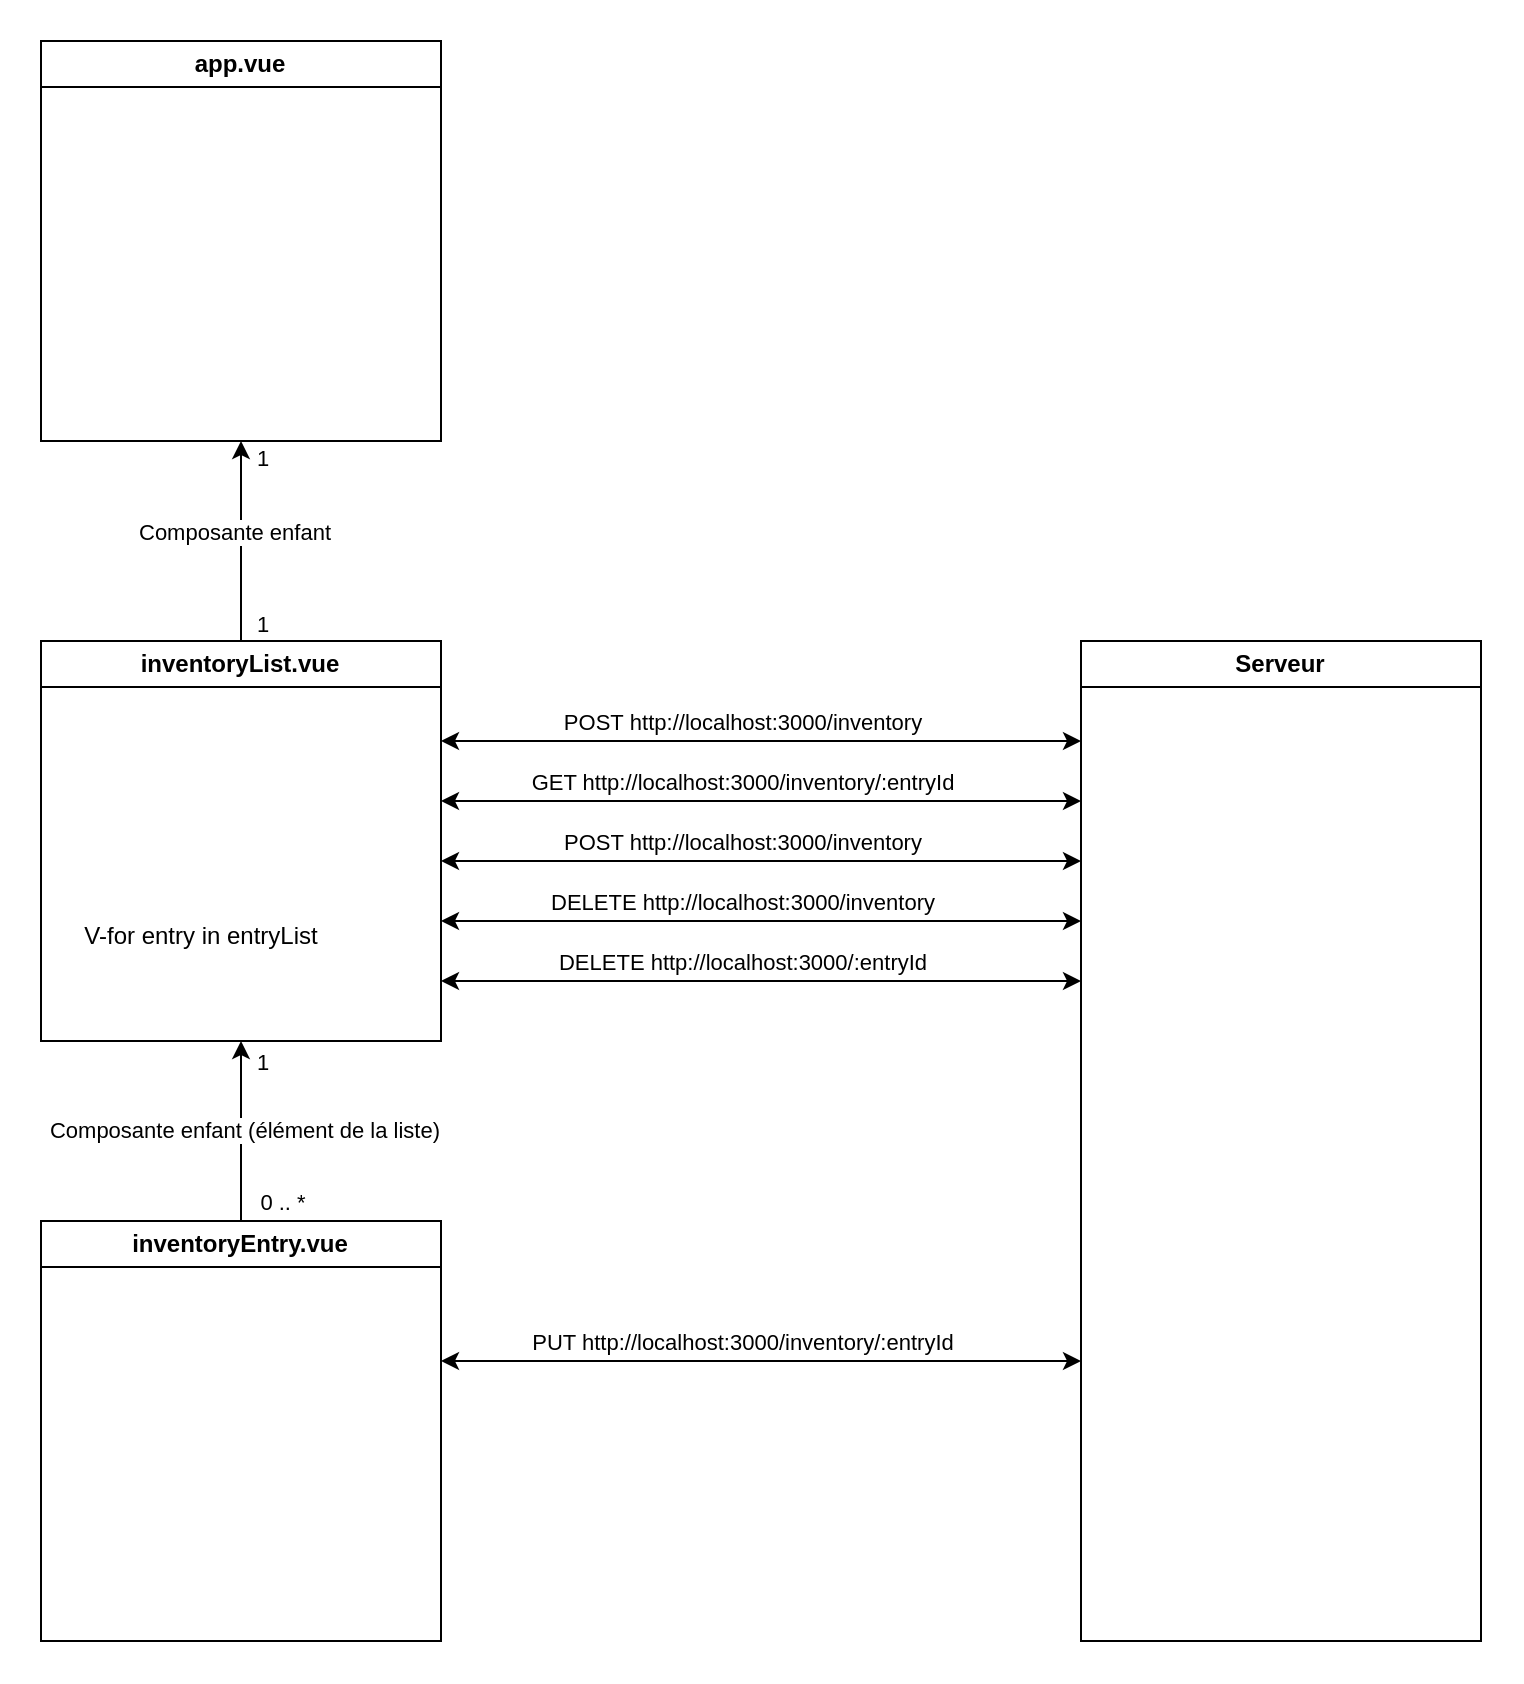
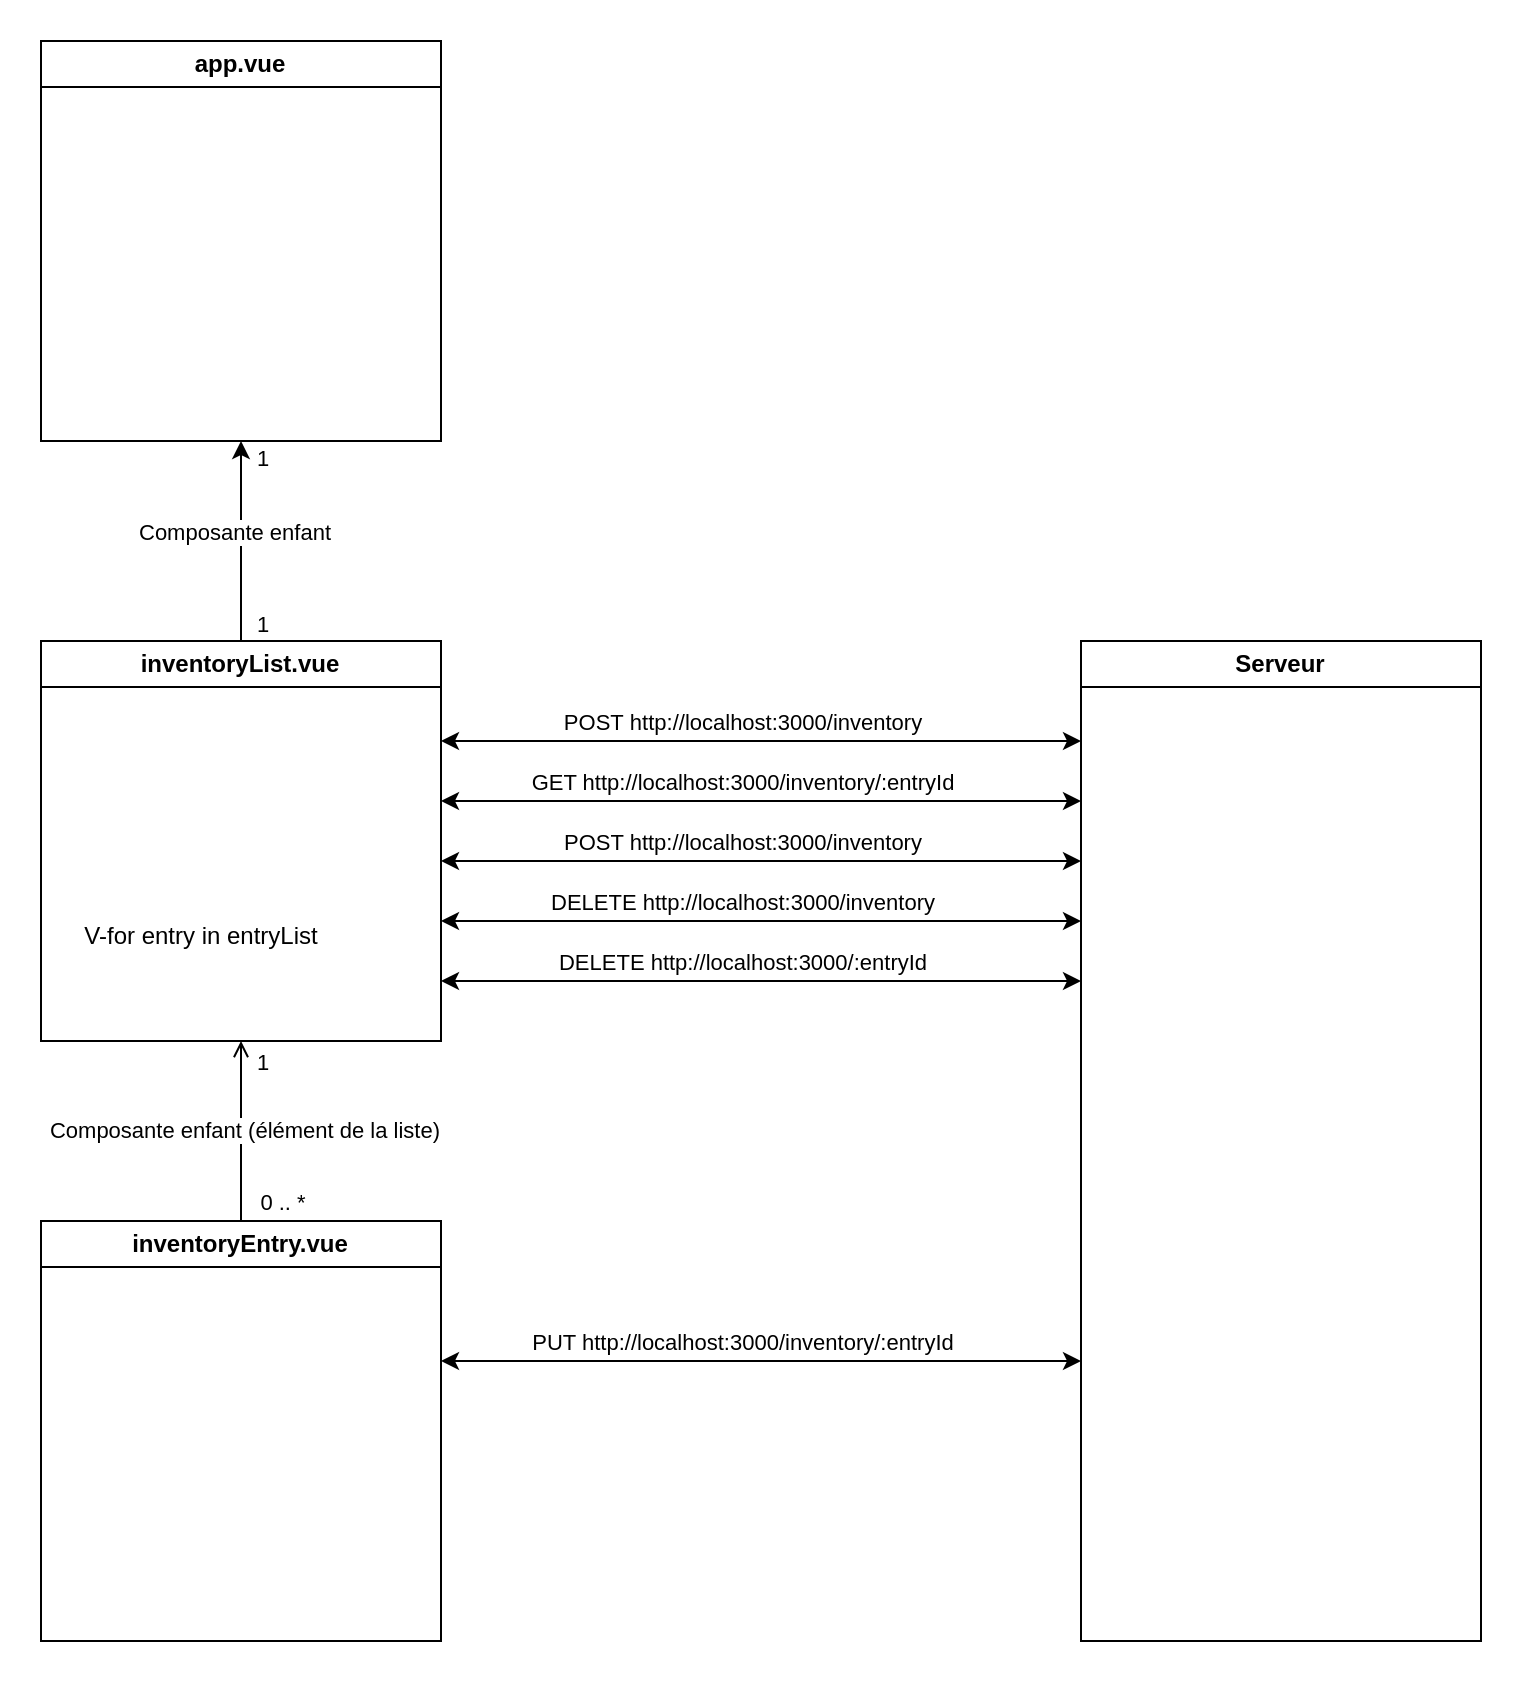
edge "inventoryEntry.vue" -> "inventoryList.vue": arrowhead classic -> open
